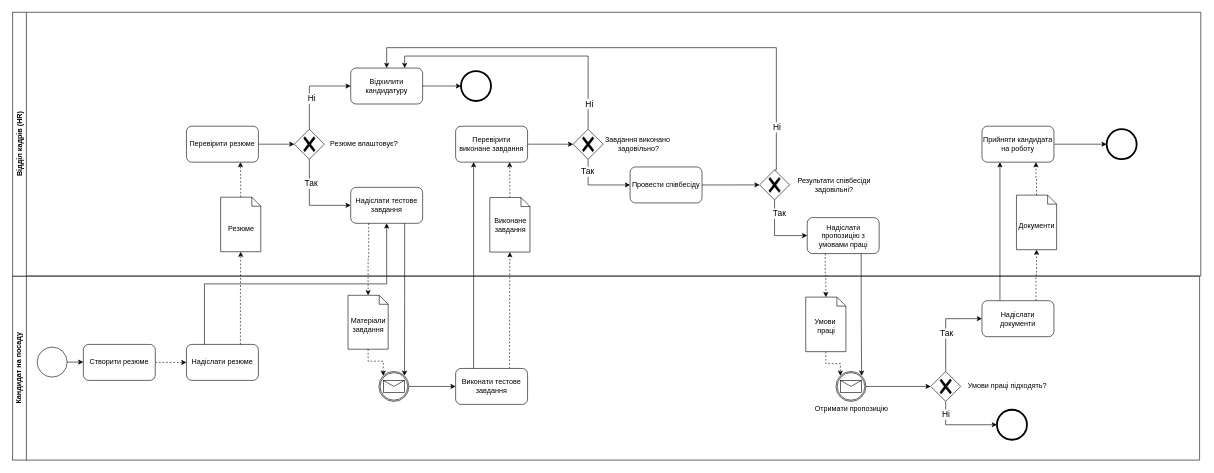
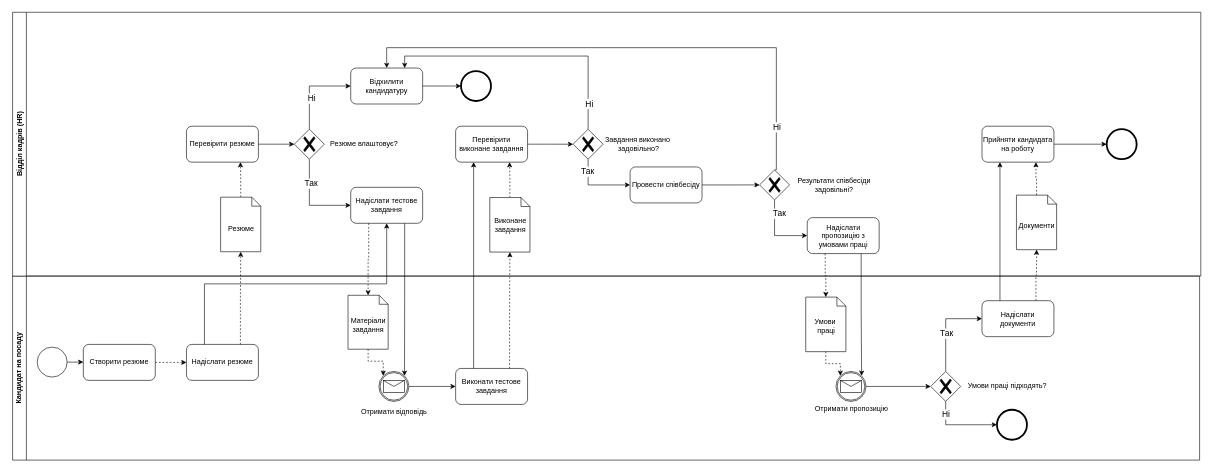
node "Отримати відповідь": added
